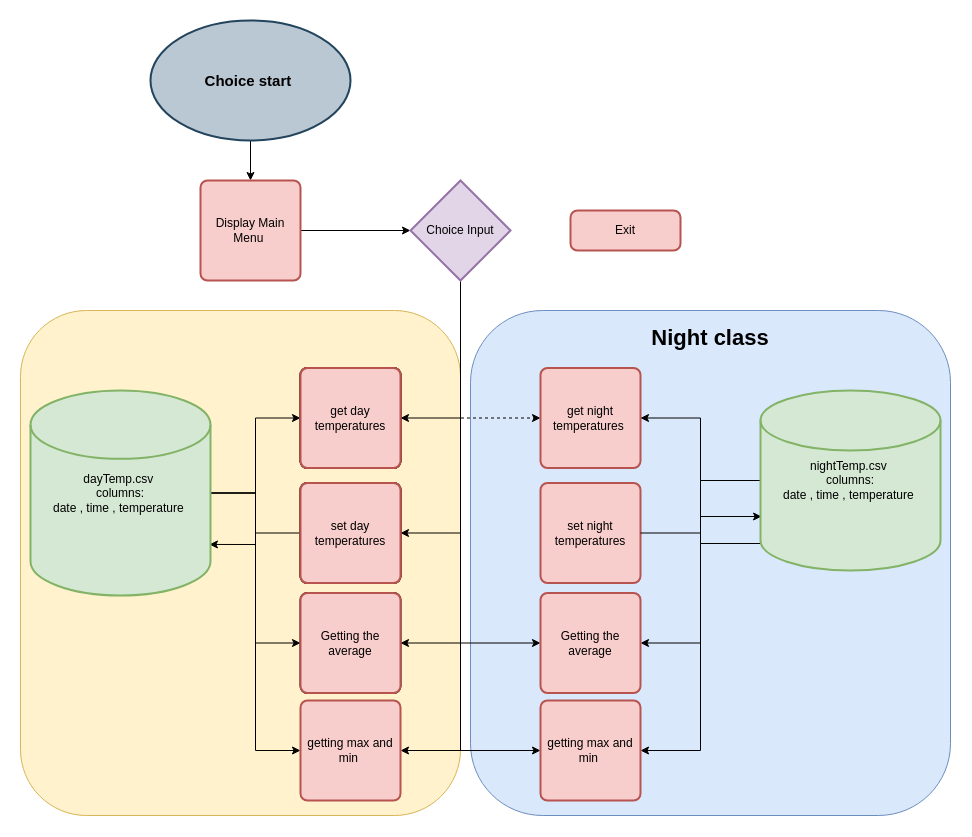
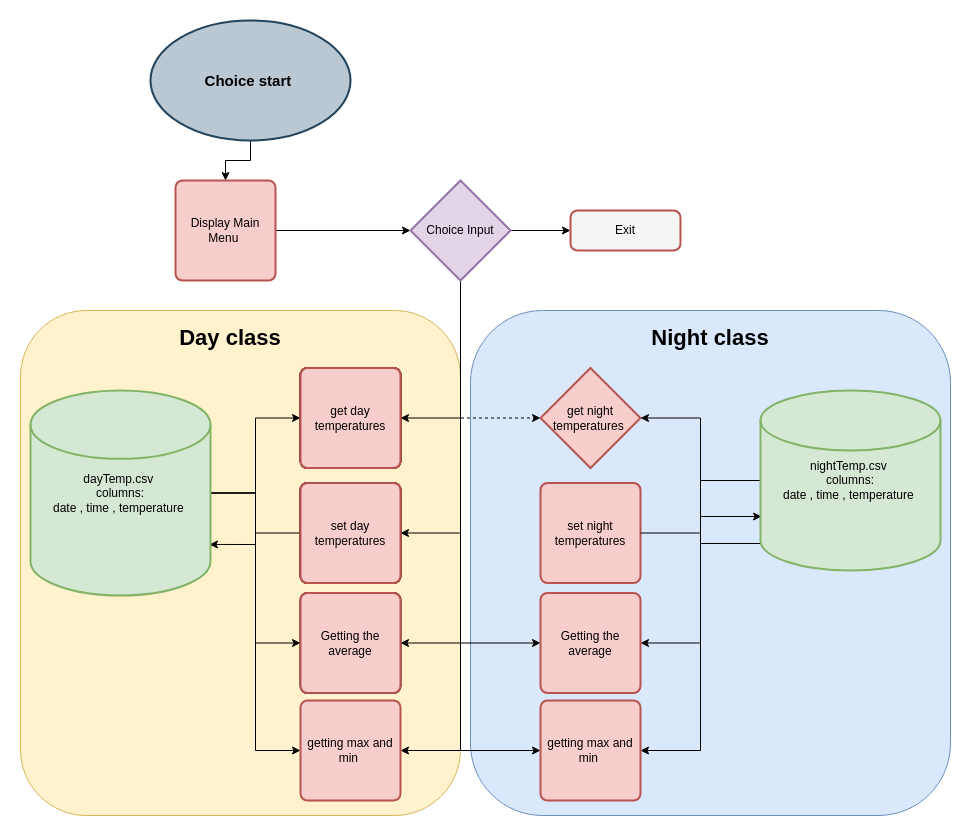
node "Display Main Menu": moved (251, 231) -> (226, 231)
edge "Choice Input" -> "Exit": added
node "Exit": fillcolor #f8cecc -> #f5f5f5
node "Day class": added
node "get night temperatures": shape rounded rectangle -> diamond
